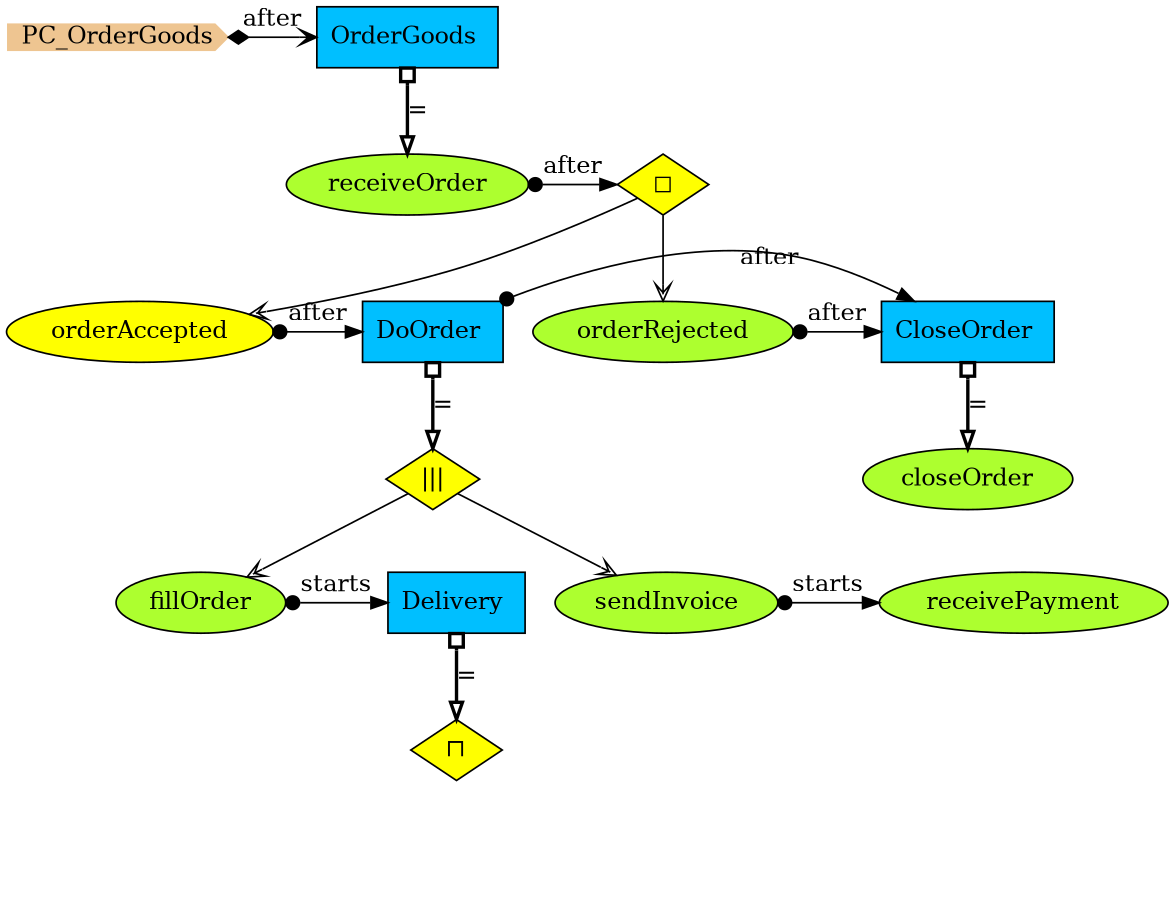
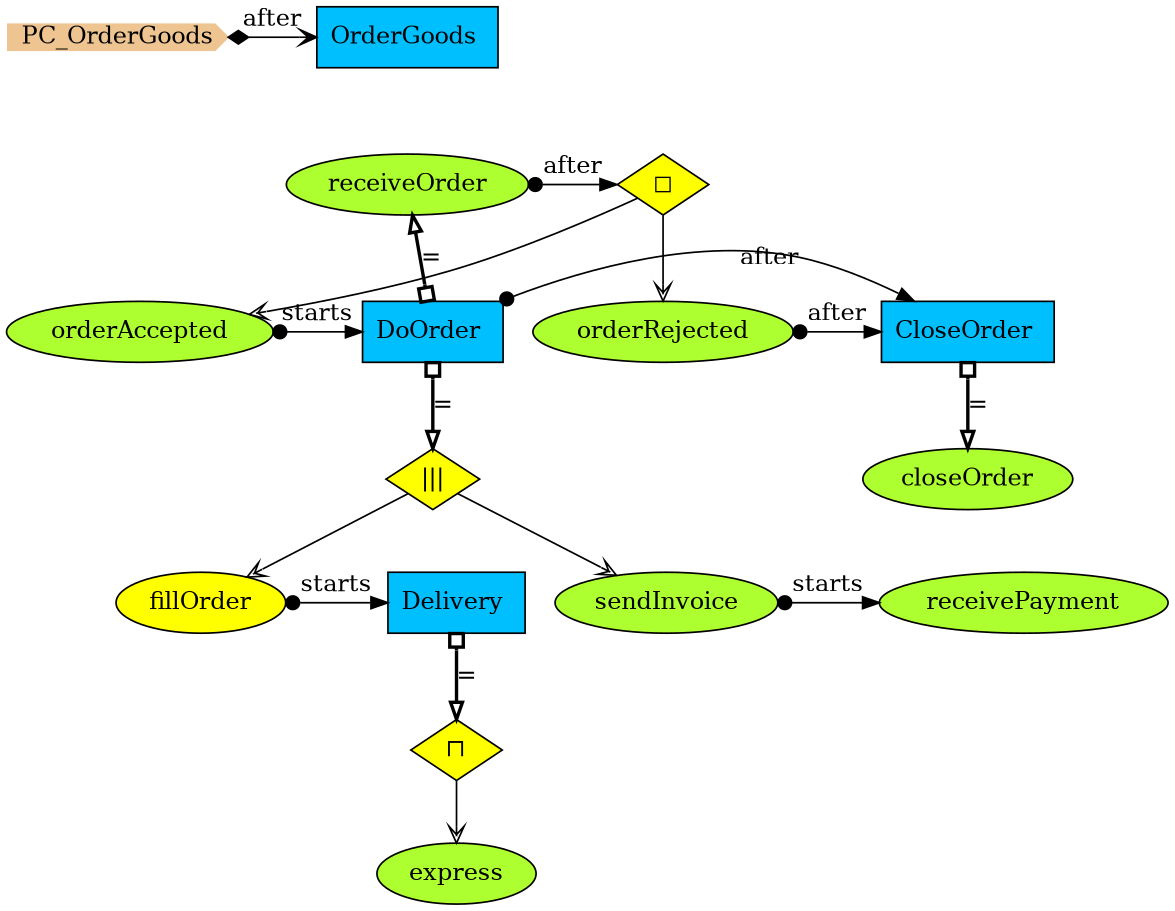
edge "OrderGoods" -- "receiveOrder": now "DoOrder" -- "receiveOrder"
edge "orderAccepted" -- "DoOrder": label "after" -> "starts"
node "orderAccepted": fillcolor yellow -> greenyellow
node "fillOrder": fillcolor greenyellow -> yellow
node "express": added
